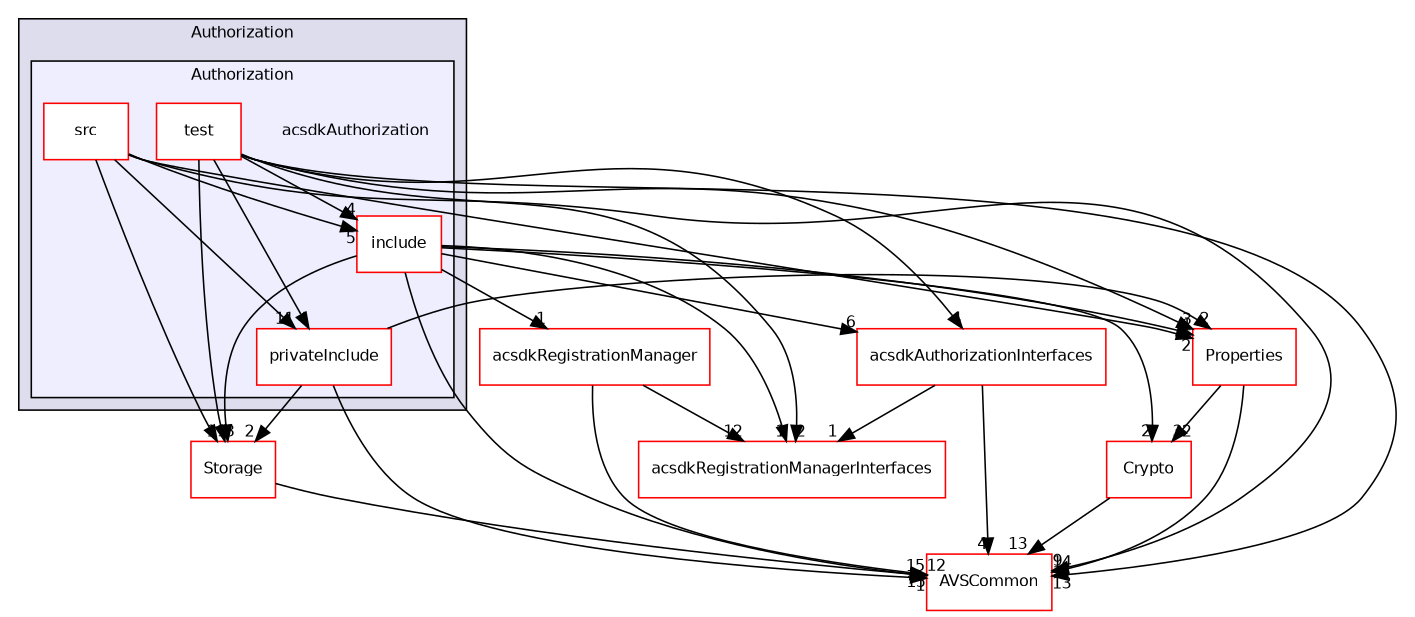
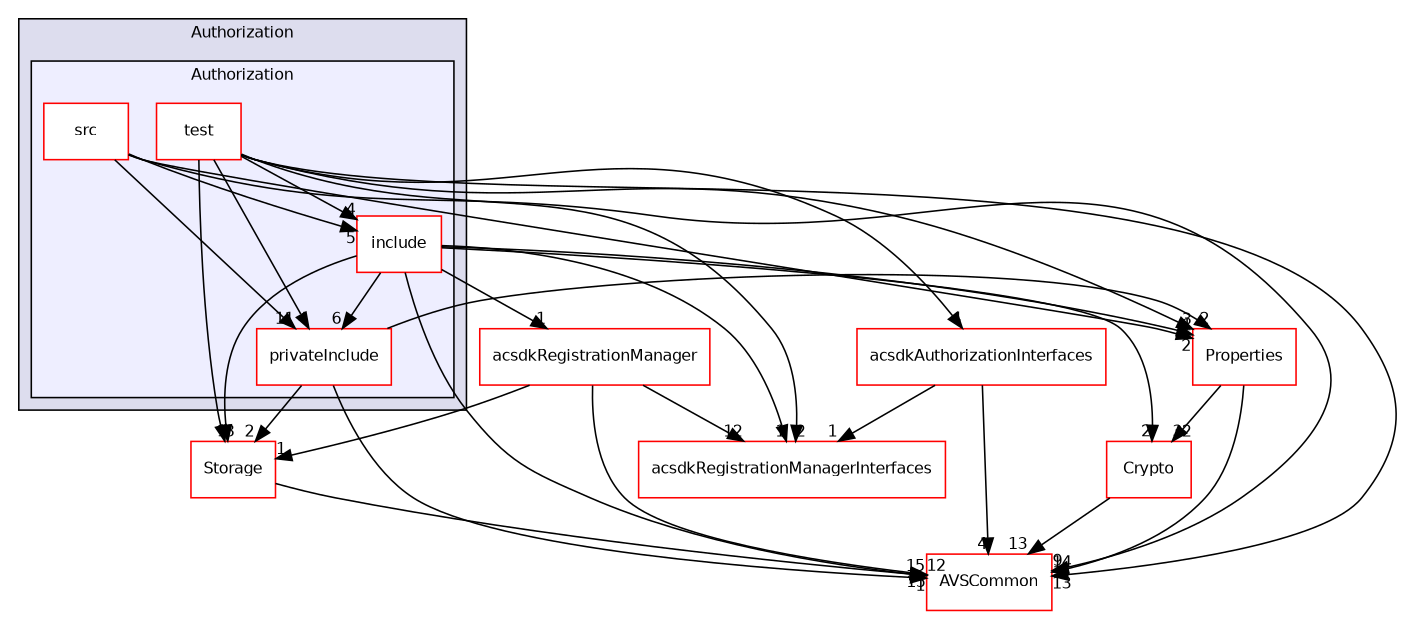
node "acsdkAuthorization": removed
edge "include" -> "acsdkAuthorizationInterfaces": now "include" -> "privateInclude"
edge "src" -> "Storage": now "acsdkRegistrationManager" -> "Storage"
